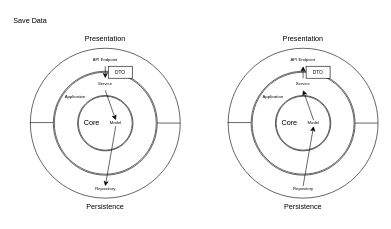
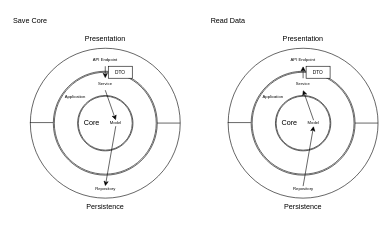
node "Save Data": label "Save Data" -> "Save Core"
node "Read Data": added
